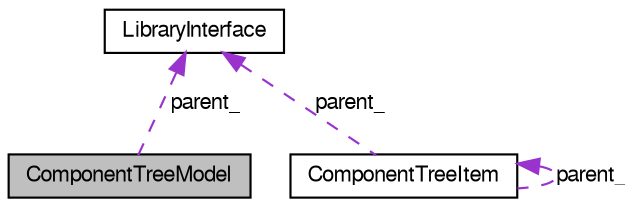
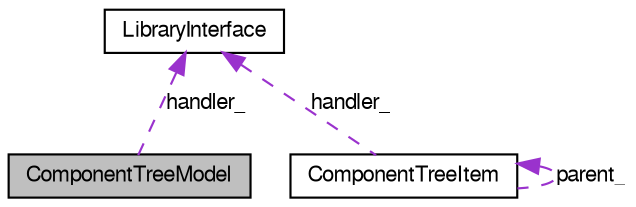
edge "ComponentTreeModel" -> "LibraryInterface": label "parent_" -> "handler_"
edge "ComponentTreeItem" -> "LibraryInterface": label "parent_" -> "handler_"
